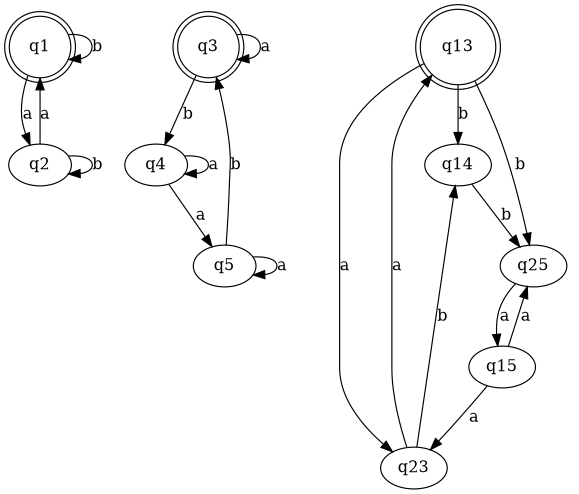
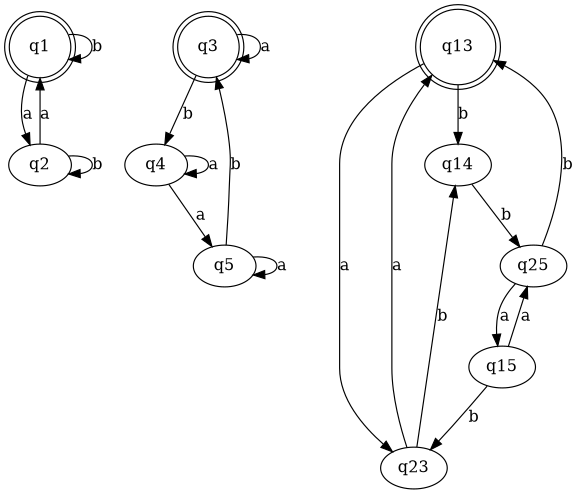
edge "q13" -> "q25": reversed
edge "q15" -> "q23": label "a" -> "b"
